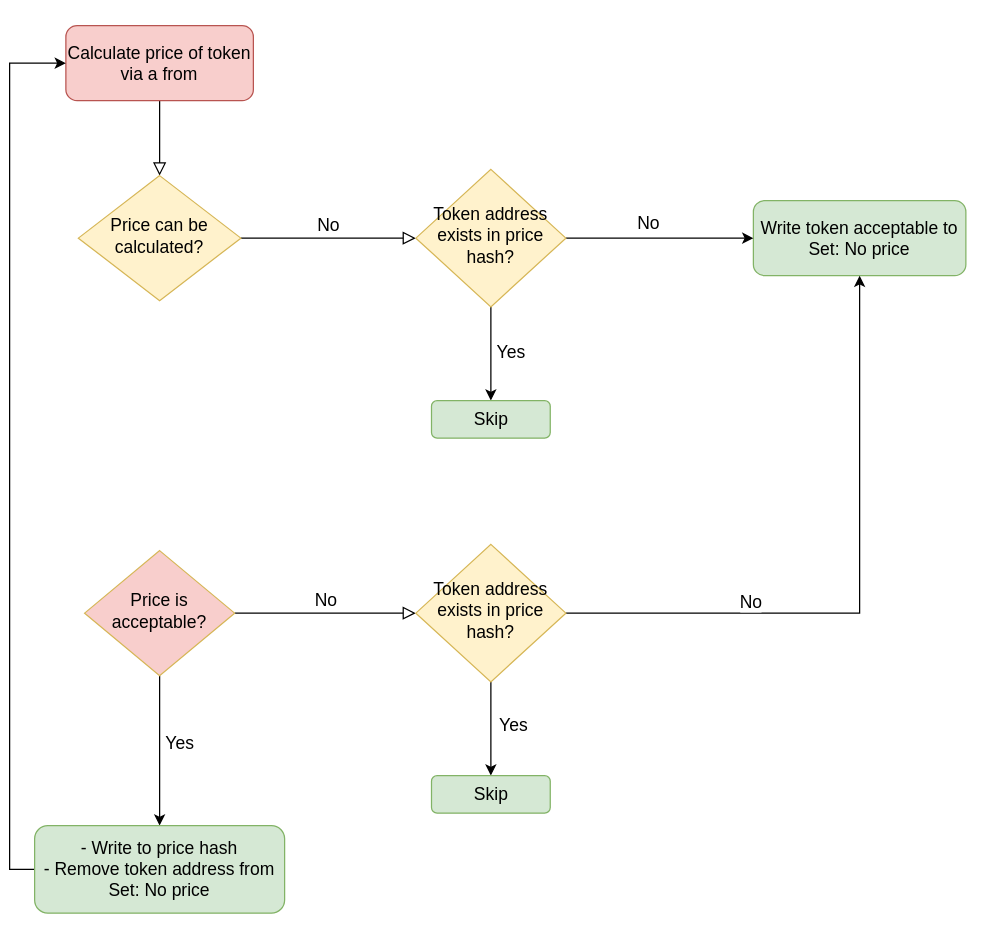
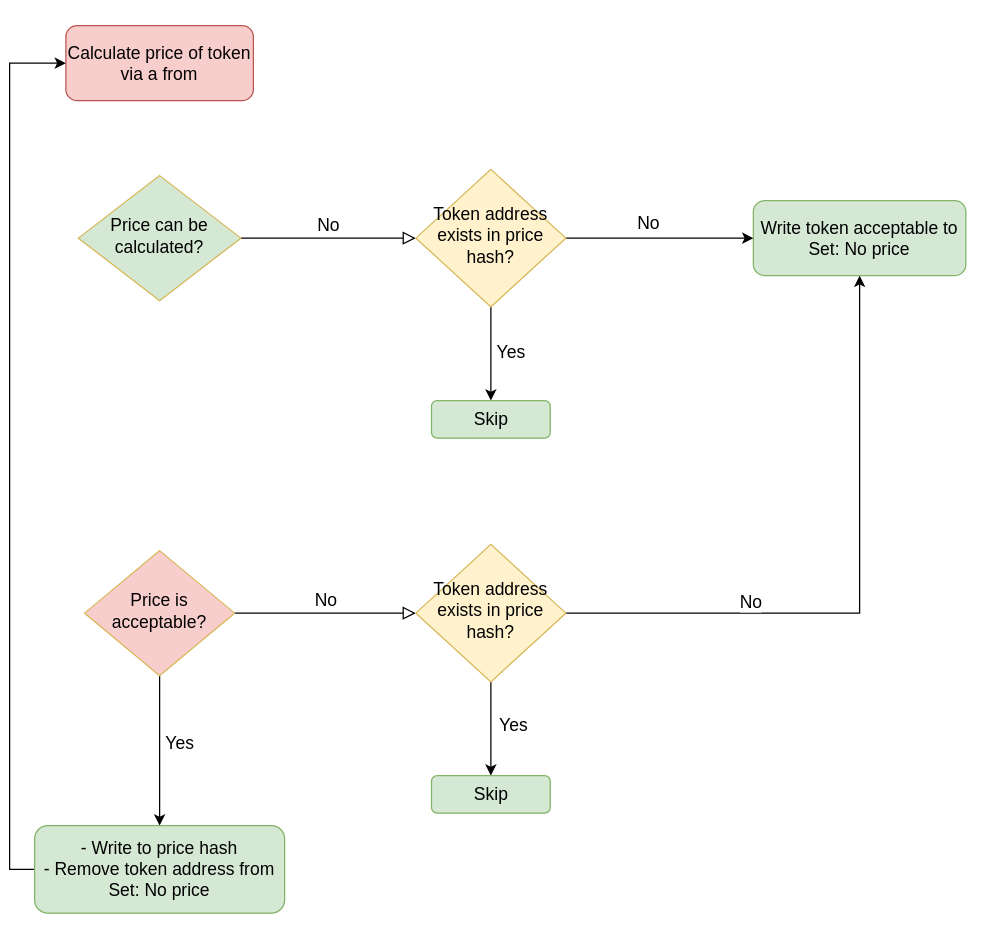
edge "Calculate price of token via a from" -> "Price can be calculated?": removed
node "Price can be calculated?": fillcolor #fff2cc -> #d5e8d4
